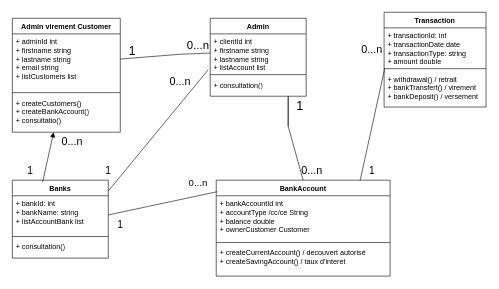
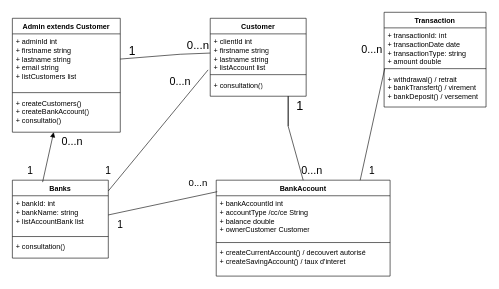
node "Admin virement Customer": label "Admin virement Customer" -> "Admin extends Customer"
node "Admin": label "Admin" -> "Customer"
